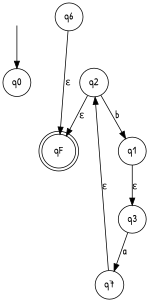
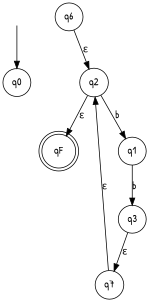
edge "q6" -> "qF": now "q6" -> "q2"
edge "q1" -> "q3": label "ɛ" -> "b"
edge "q3" -> "q7": label "a" -> "ɛ"
